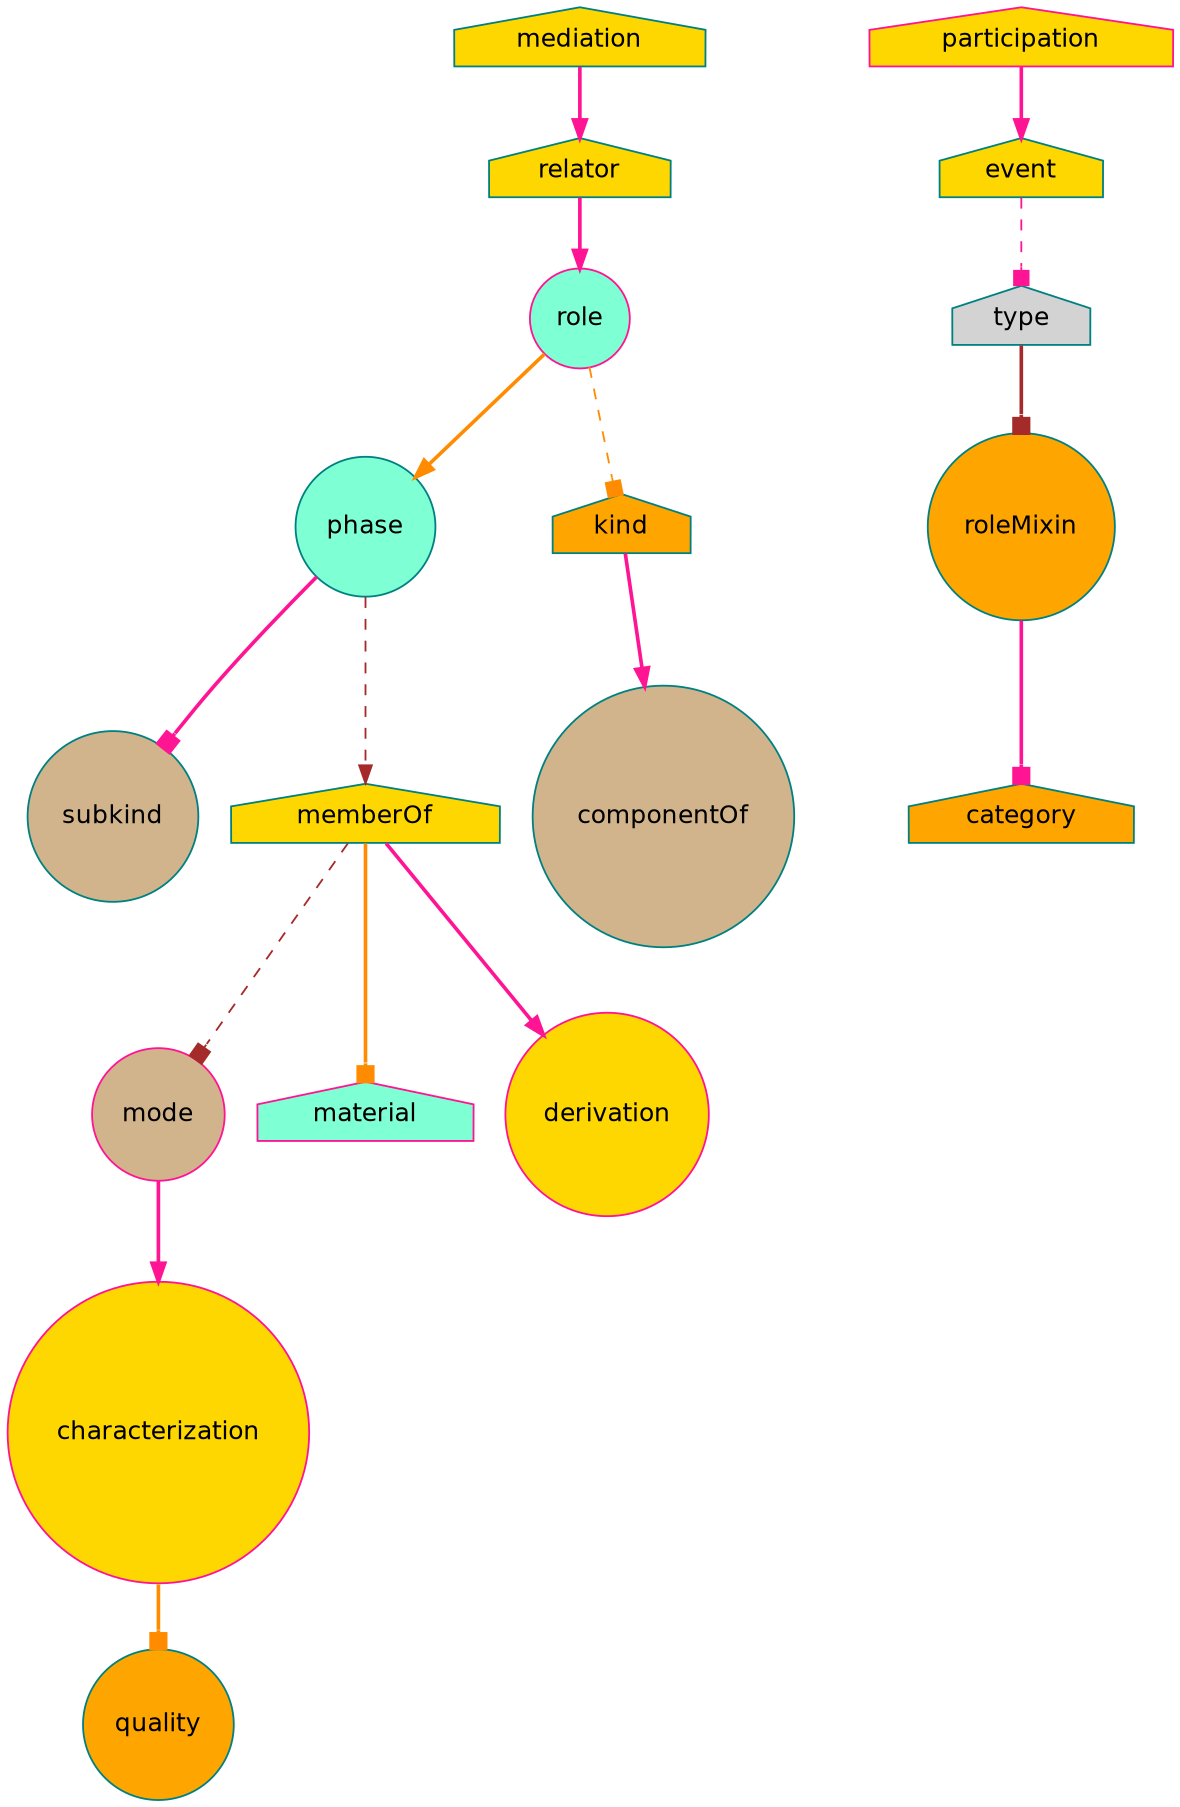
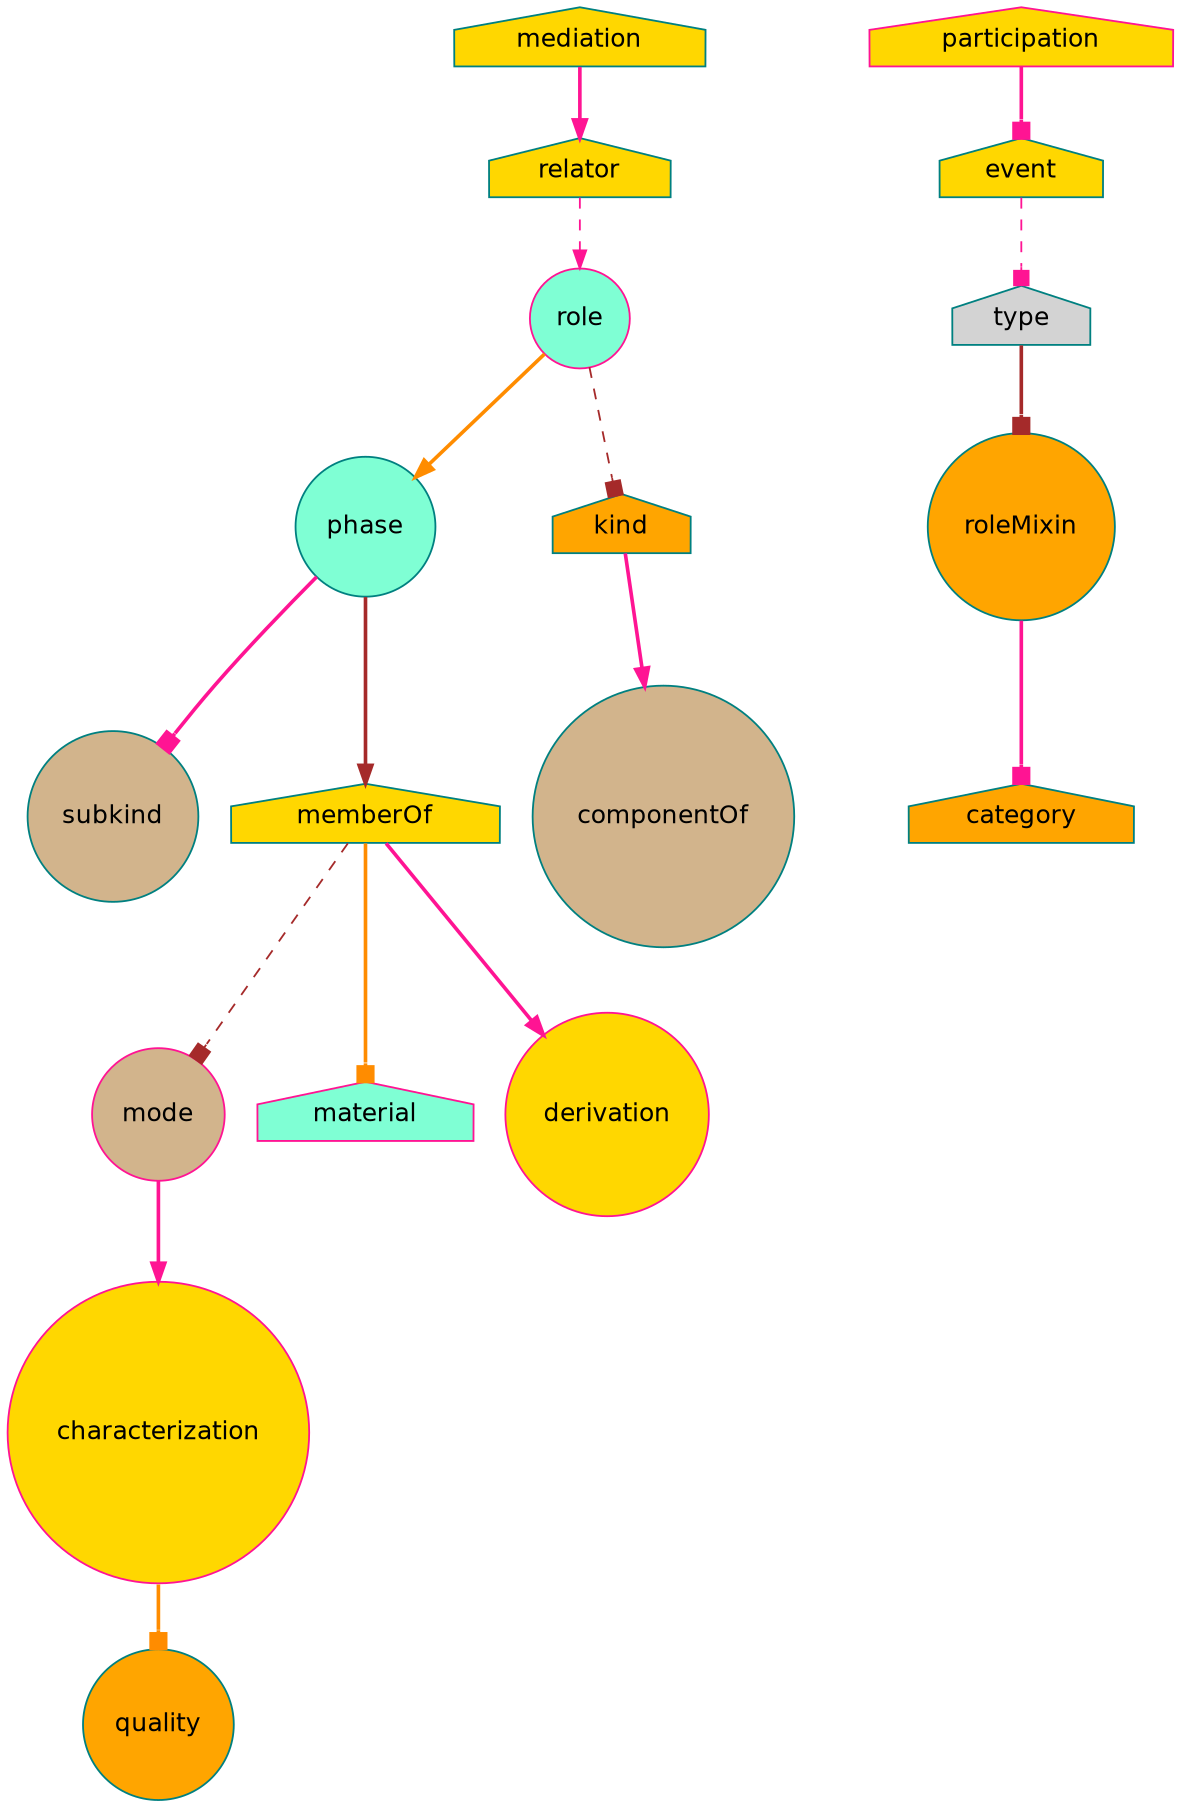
edge "participation" -> "event": arrowhead normal -> box
edge "relator" -> "role": style bold -> dashed
edge "role" -> "kind": color darkorange -> brown
edge "phase" -> "memberOf": style dashed -> bold
